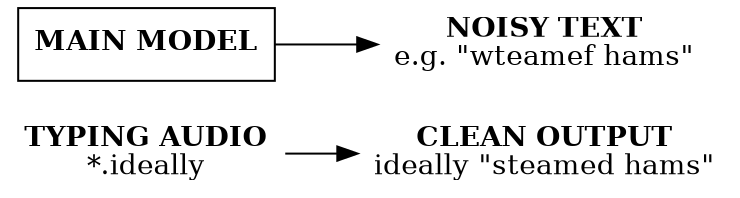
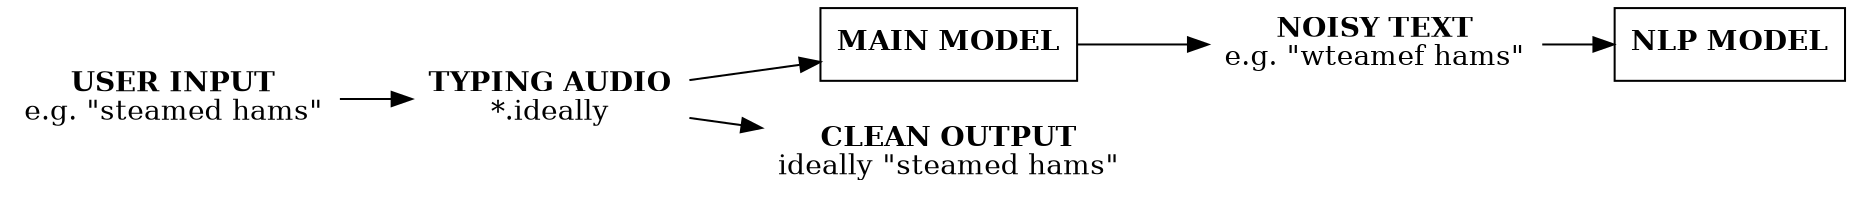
node "NLP MODEL": added
edge "TYPING AUDIO" -> "MAIN MODEL": added
node "USER INPUT": added
